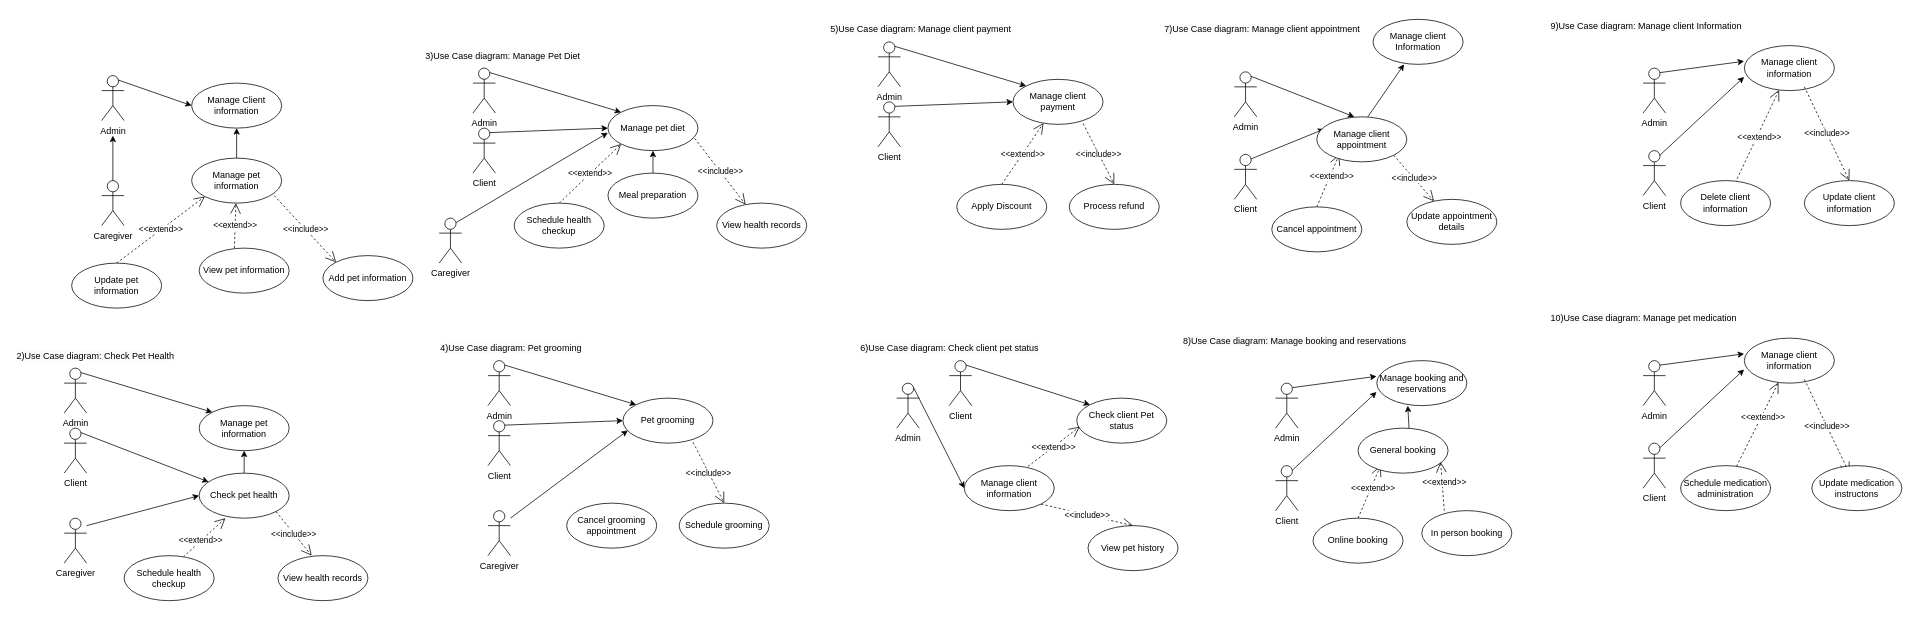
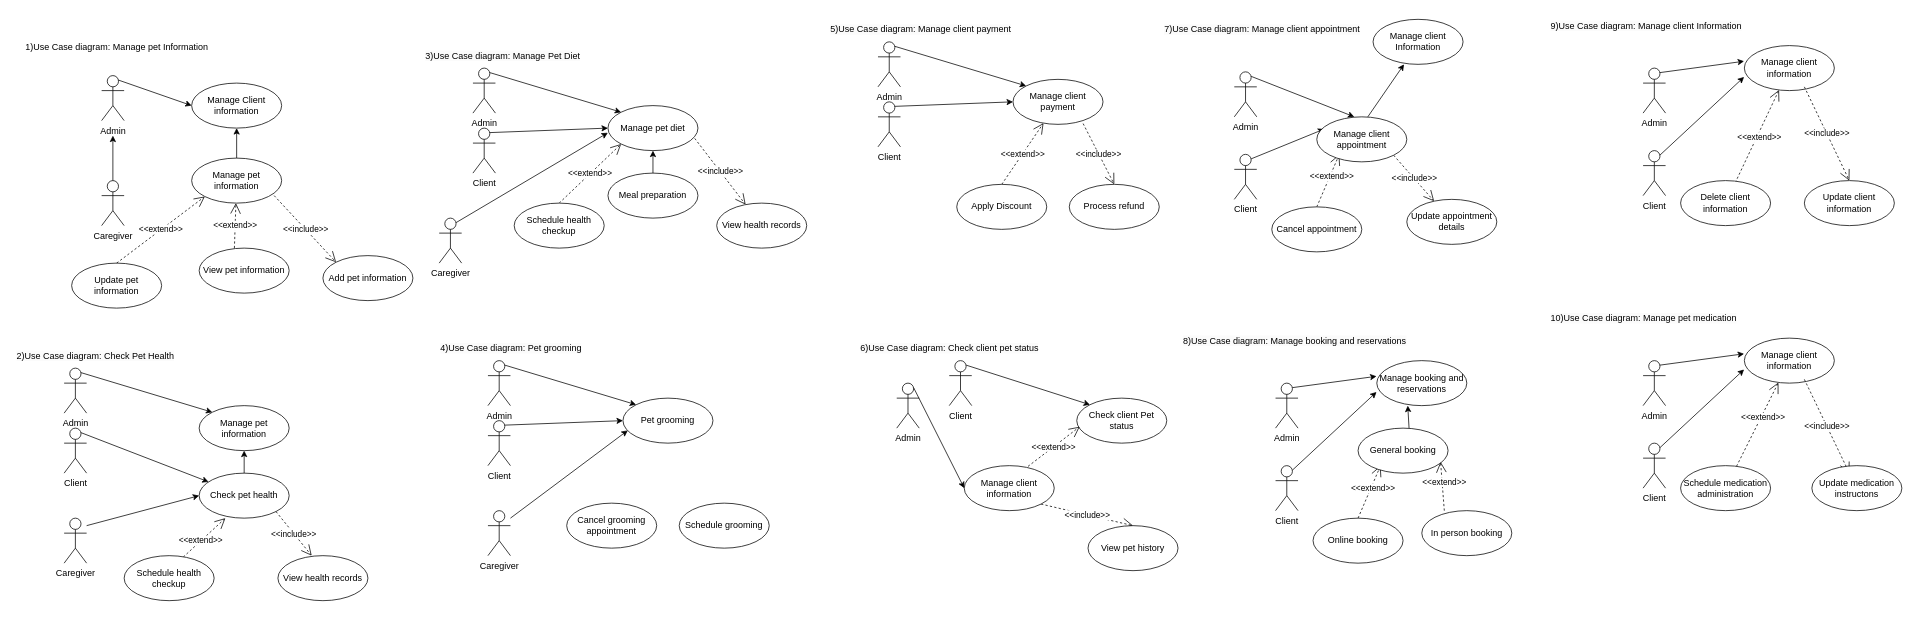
node "1)Use Case diagram: Manage pet Information": added
edge "Pet grooming" -> "Schedule grooming": removed, label "<<include>>"
